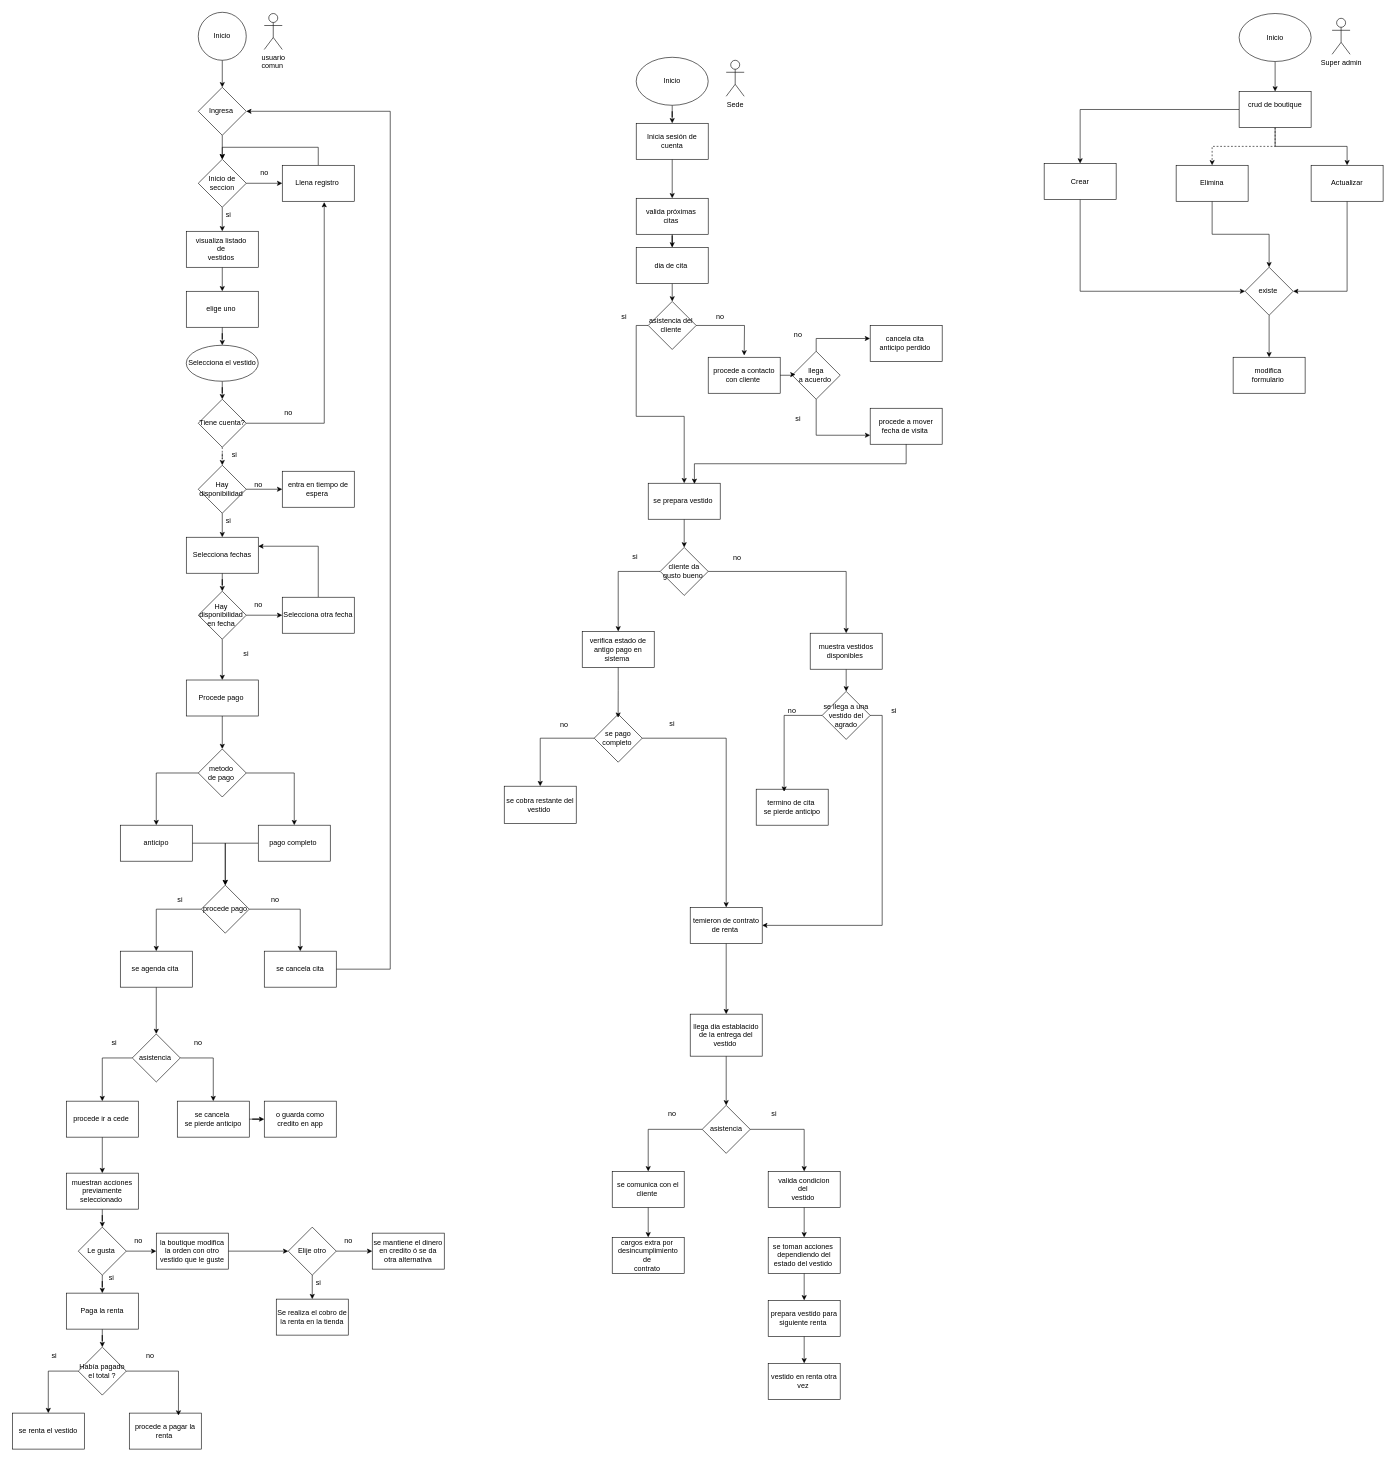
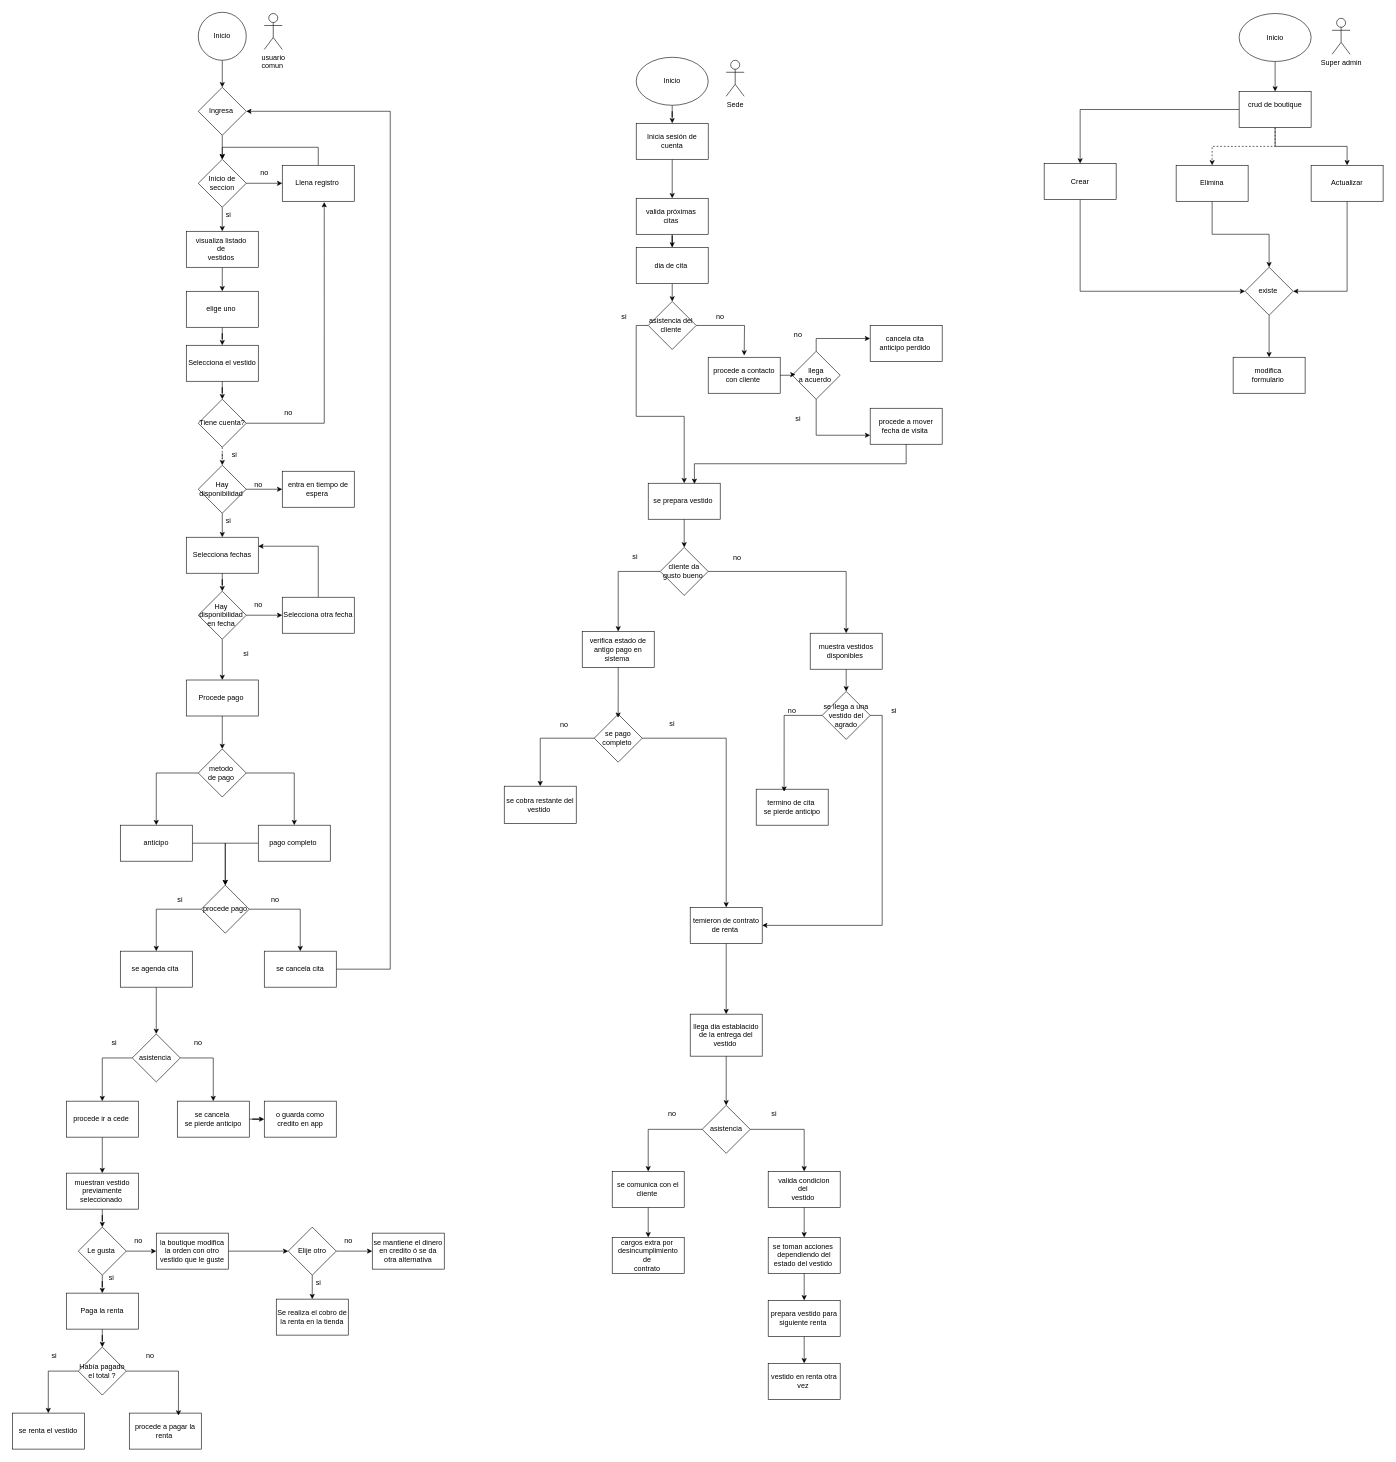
node "Selecciona el vestido": shape ellipse -> rectangle
node "muestran acciones previamente seleccionado": label "muestran acciones previamente seleccionado" -> "muestran vestido previamente seleccionado"
